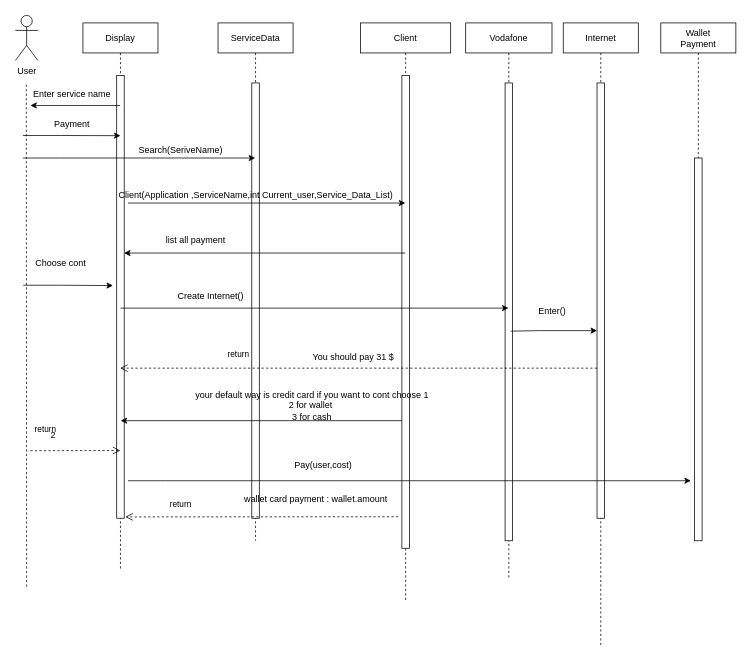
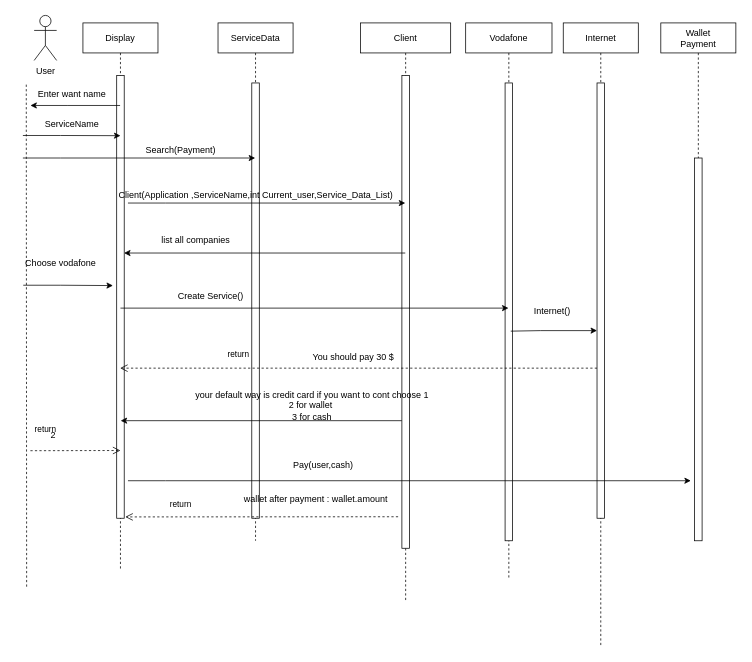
node "User": moved (27, 38) -> (45, 38)
node "Enter service name": label "Enter service name" -> "Enter want name"
node "Payment": label "Payment" -> "ServiceName"
node "Search(SeriveName)": label "Search(SeriveName)" -> "Search(Payment)"
node "list all payment": label "list all payment" -> "list all companies"
node "Choose cont": label "Choose cont" -> "Choose vodafone"
node "Create Internet()": label "Create Internet()" -> "Create Service()"
node "Enter()": label "Enter()" -> "Internet()"
node "You should pay 31 $": label "You should pay 31 $" -> "You should pay 30 $"
node "Pay(user,cost)": label "Pay(user,cost)" -> "Pay(user,cash)"
node "wallet card payment : wallet.amount": label "wallet card payment : wallet.amount" -> "wallet after payment : wallet.amount"
